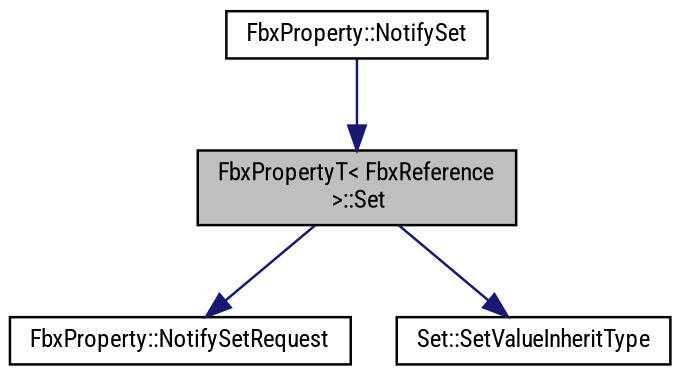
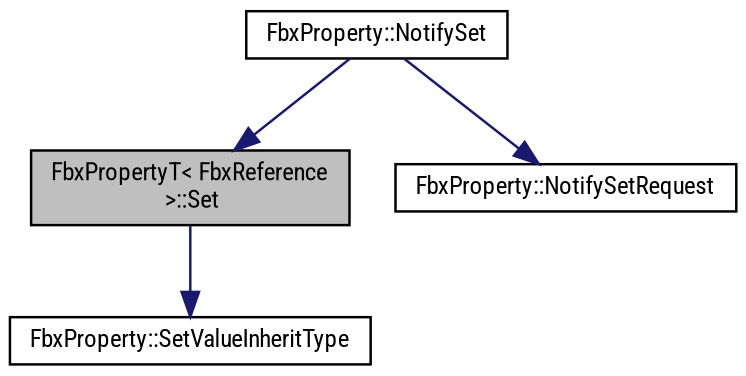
edge "FbxPropertyT< FbxReference >::Set" -> "FbxProperty::NotifySetRequest": now "FbxProperty::NotifySet" -> "FbxProperty::NotifySetRequest"
node "Set::SetValueInheritType": label "Set::SetValueInheritType" -> "FbxProperty::SetValueInheritType"
